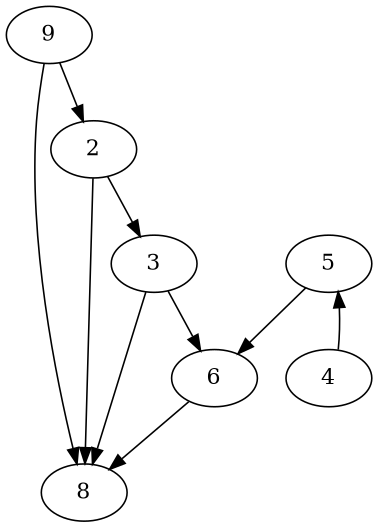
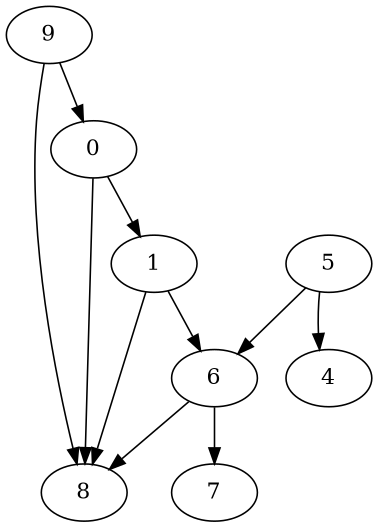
node "2": label "2" -> "0"
node "3": label "3" -> "1"
edge "4" -> "5": reversed
node "7": added
